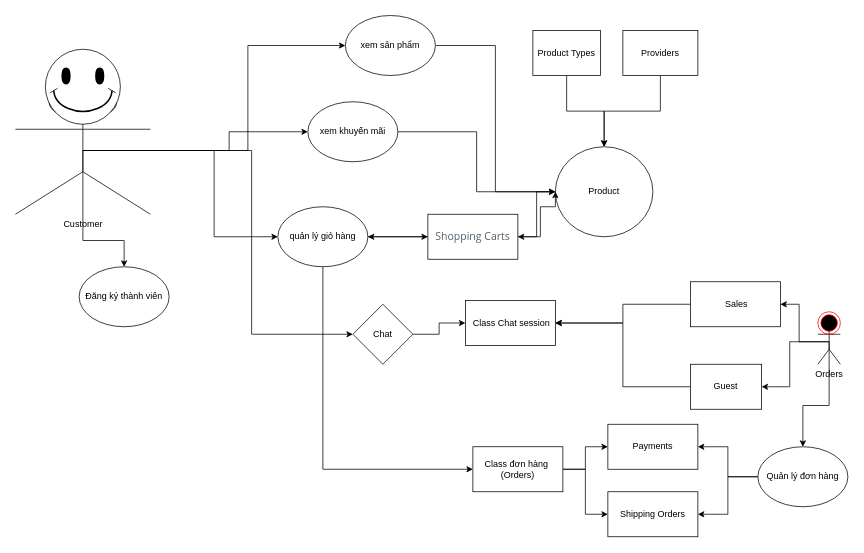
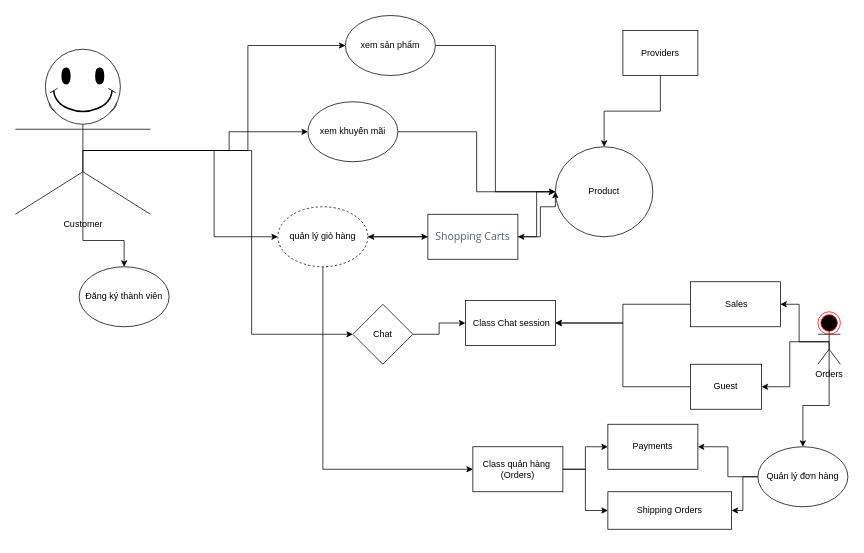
node "Product Types": removed
edge "Product Types" -> "Product": removed
node "quản lý giỏ hàng": style solid -> dashed
node "Class đơn hàng (Orders)": label "Class đơn hàng (Orders)" -> "Class quản hàng (Orders)"
node "Shipping Orders": size 90x45 -> 124x38
